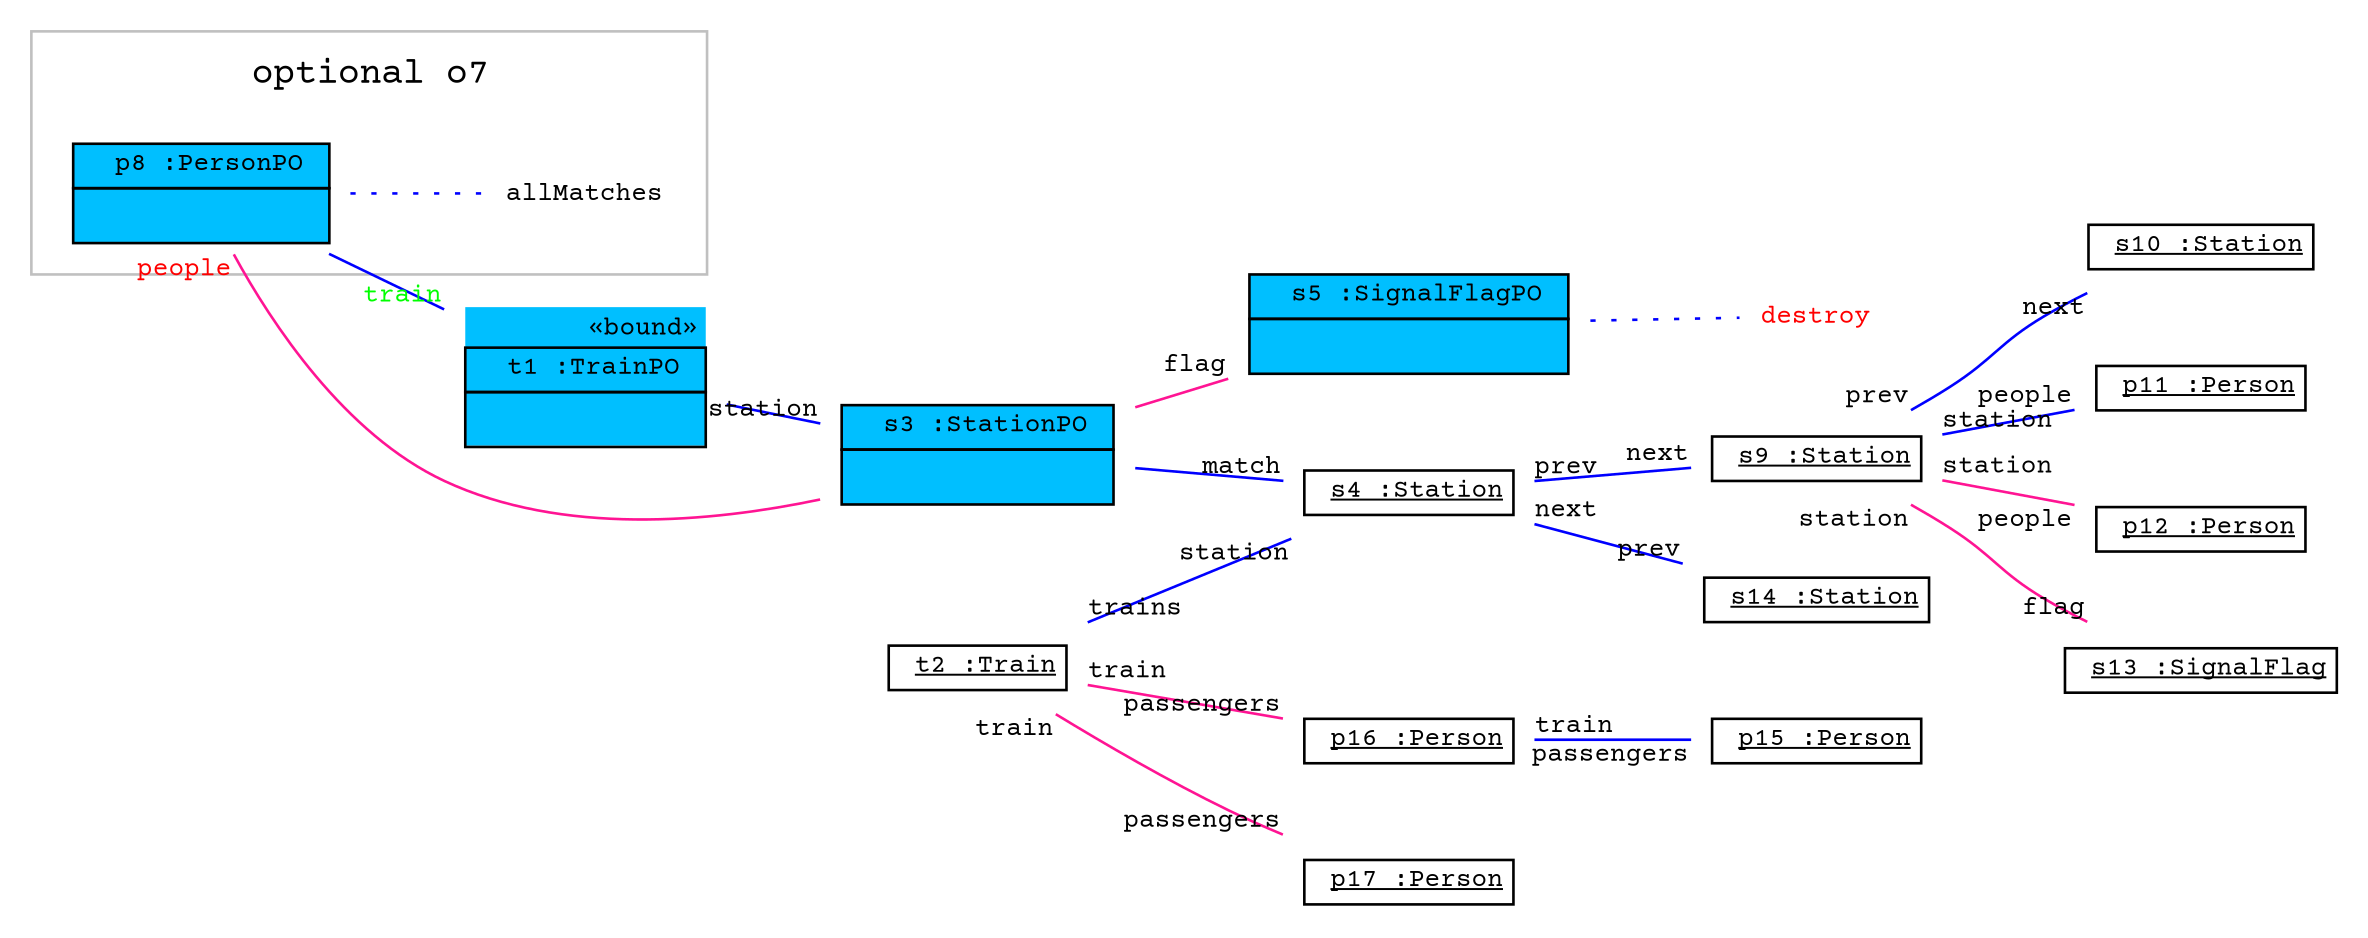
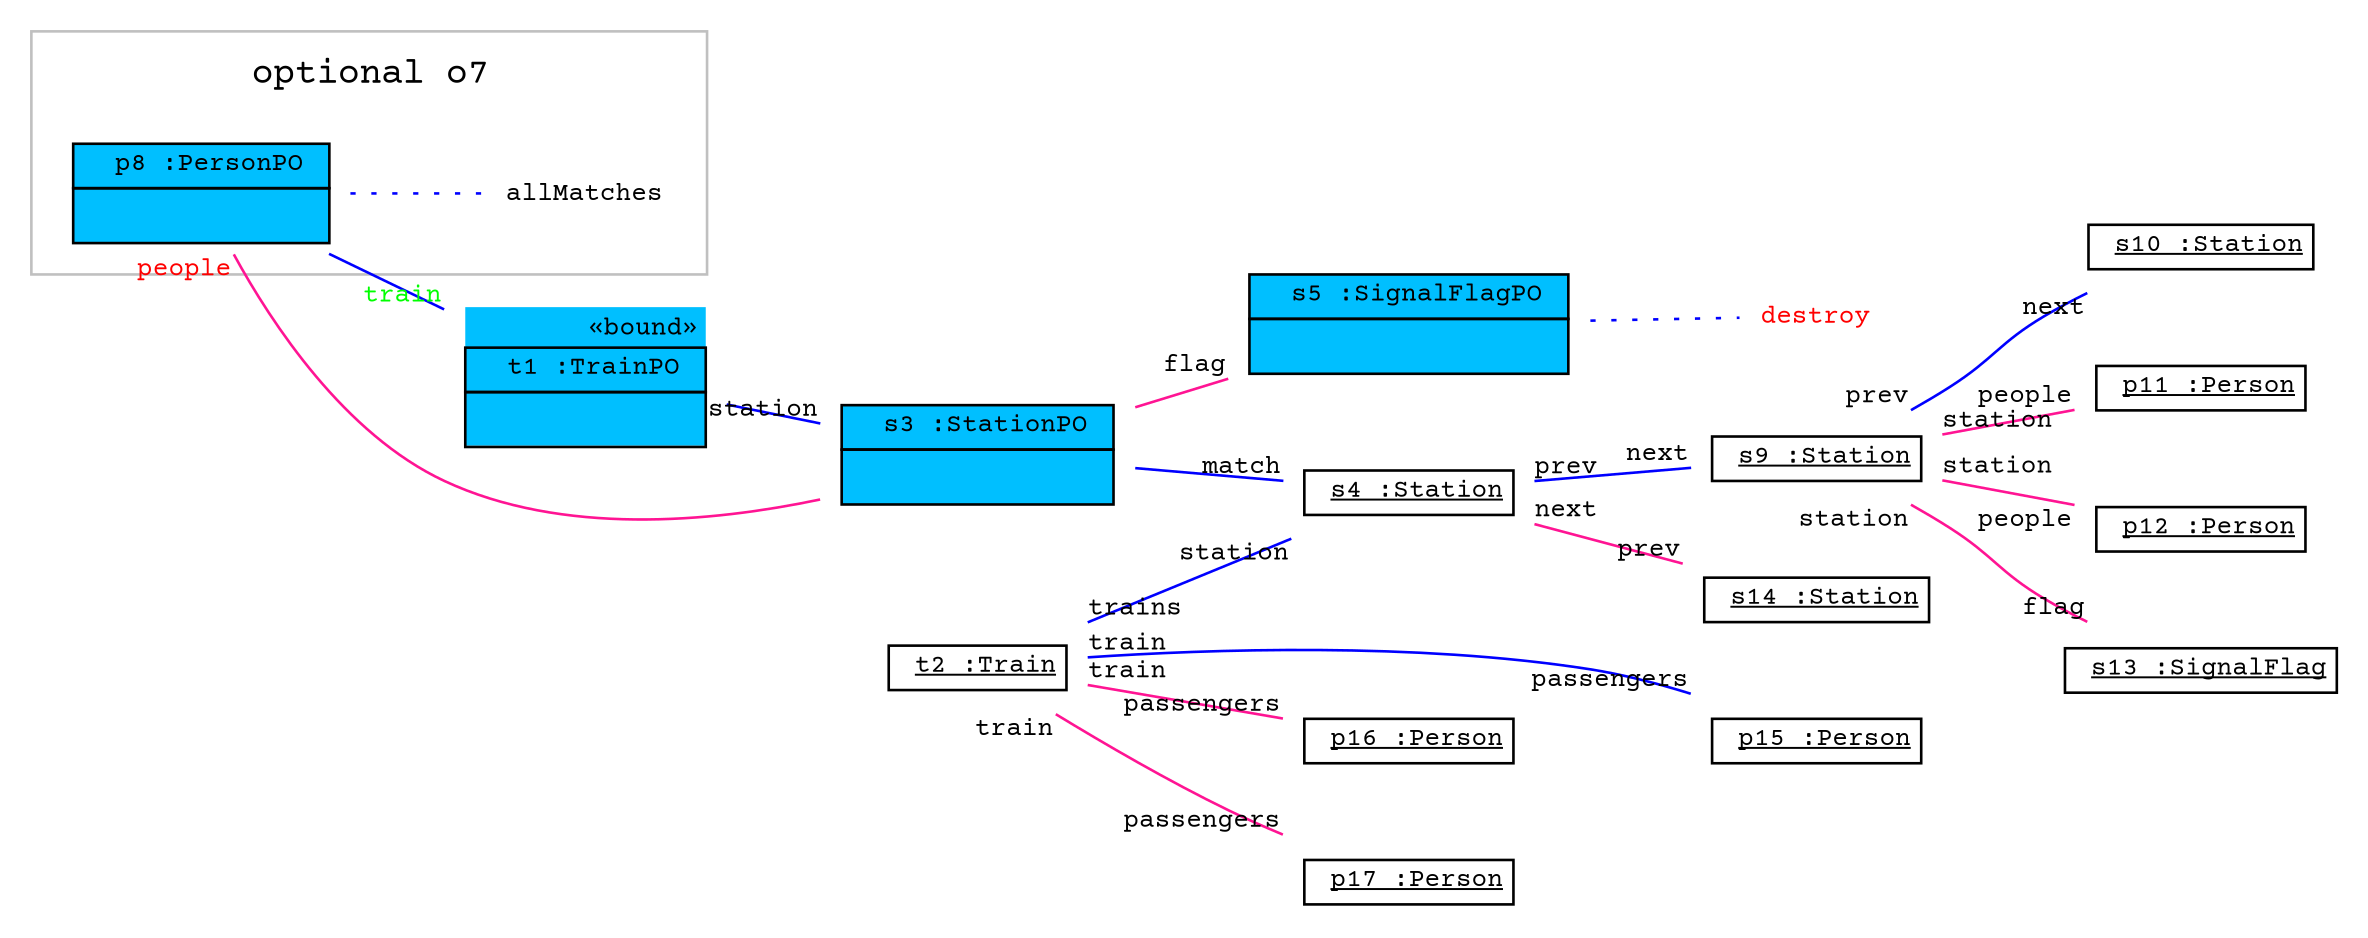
edge "p11 :Person" -- "s9 :Station": color blue -> deeppink
edge "s4 :Station" -- "s14 :Station": color blue -> deeppink
edge "p16 :Person" -- "p15 :Person": now "t2 :Train" -- "p15 :Person"
